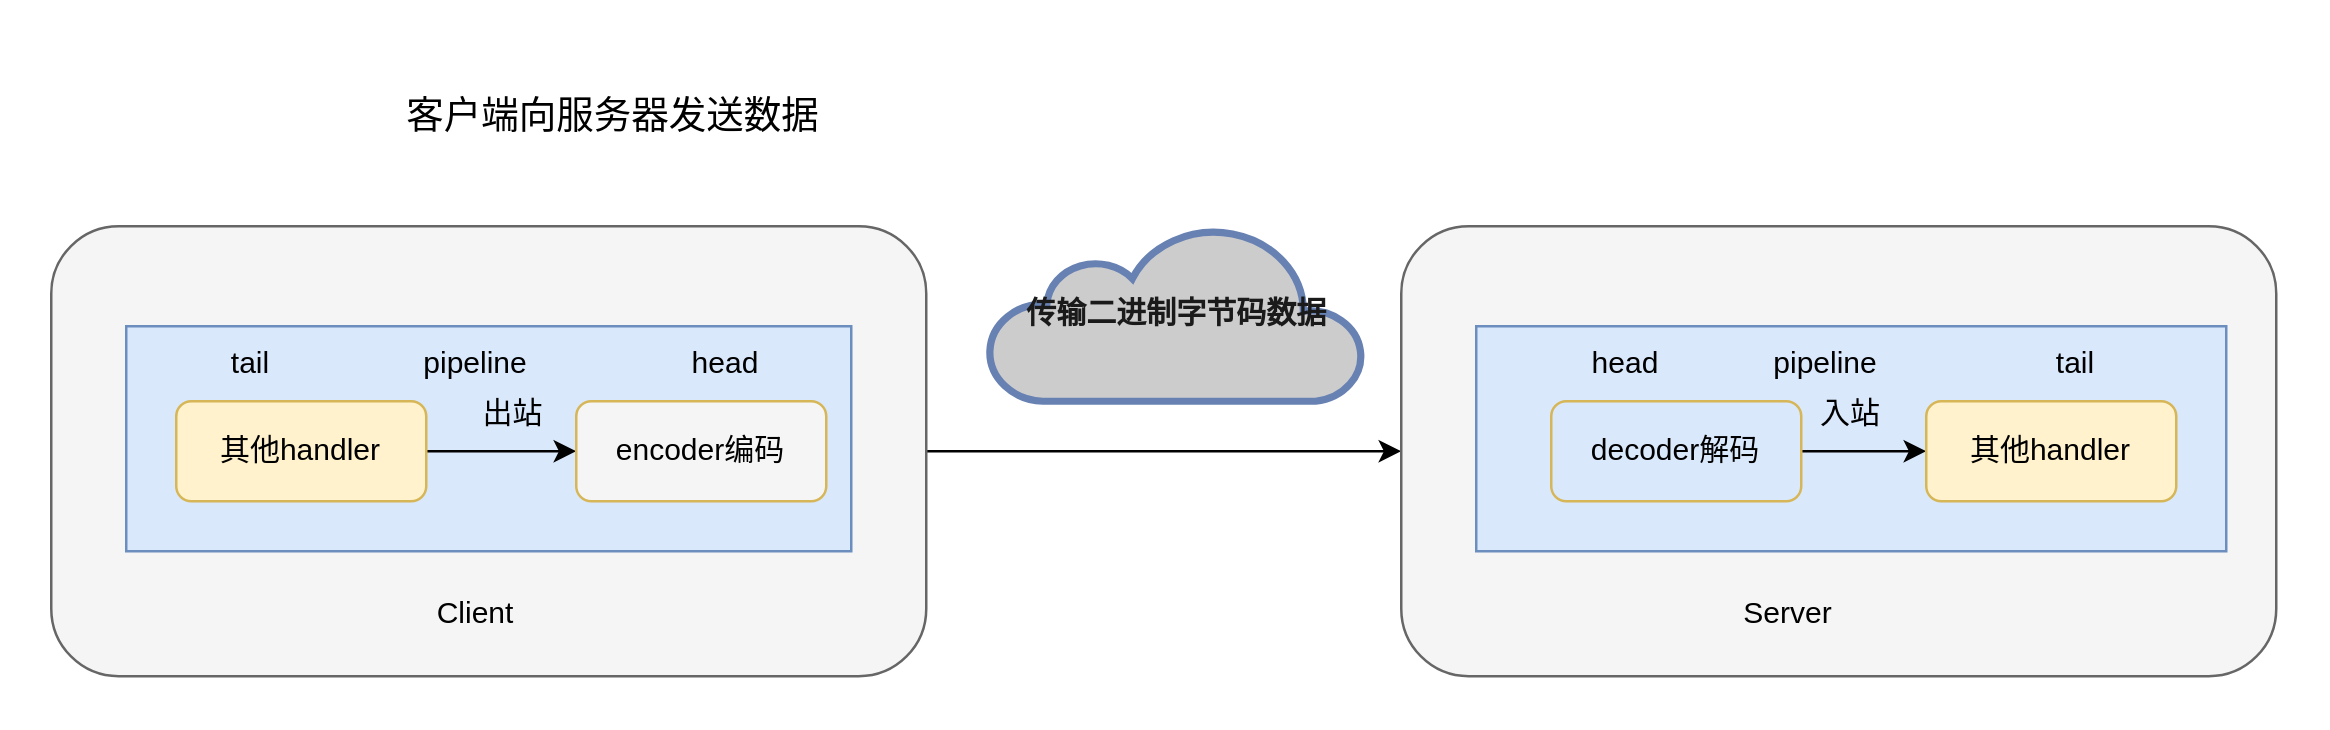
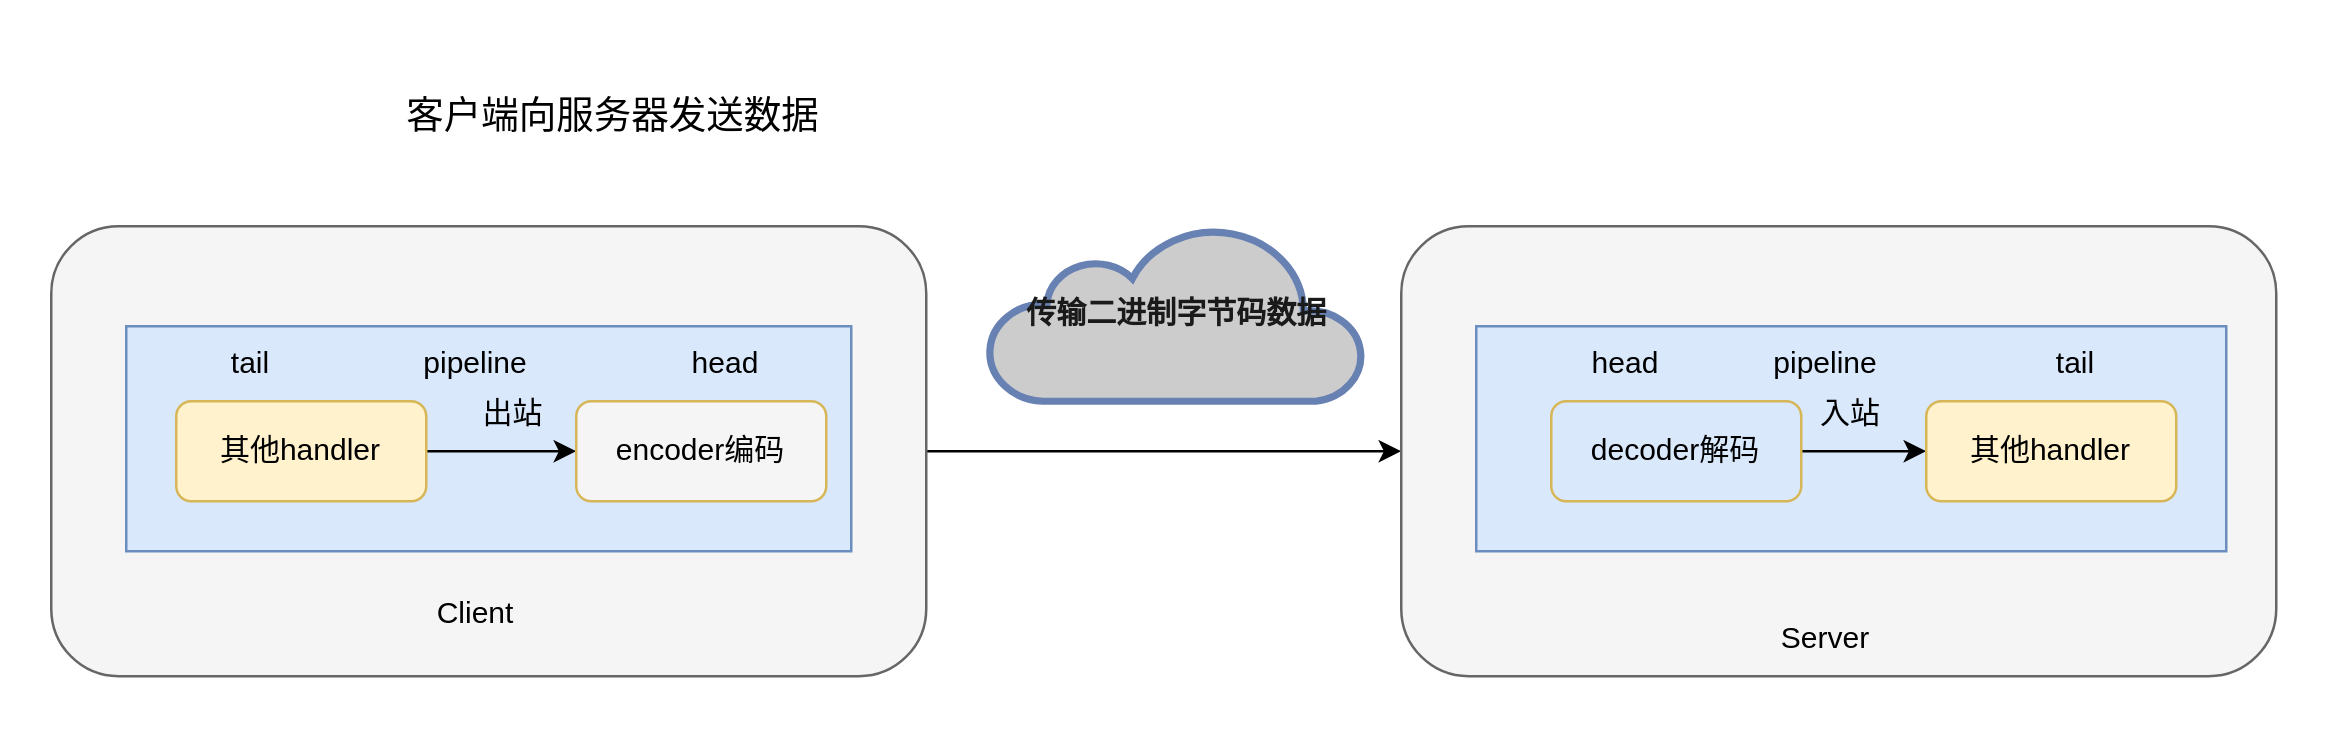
node "Server": moved (1789, 614) -> (1826, 639)
